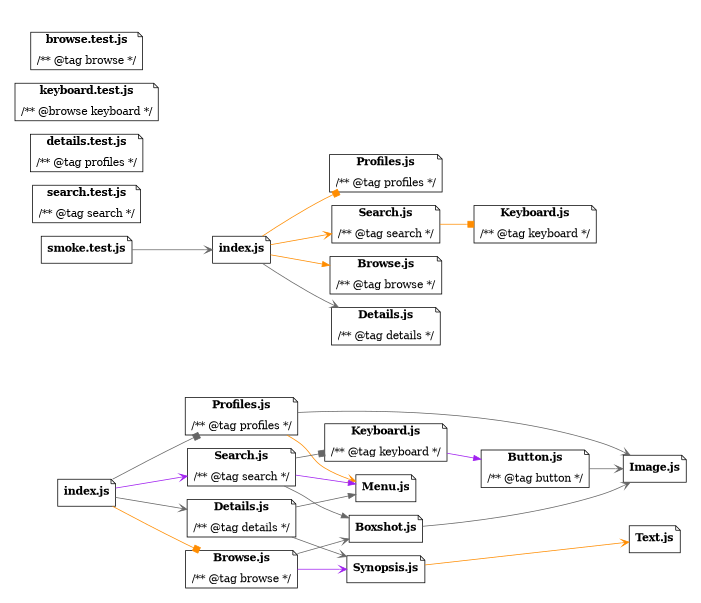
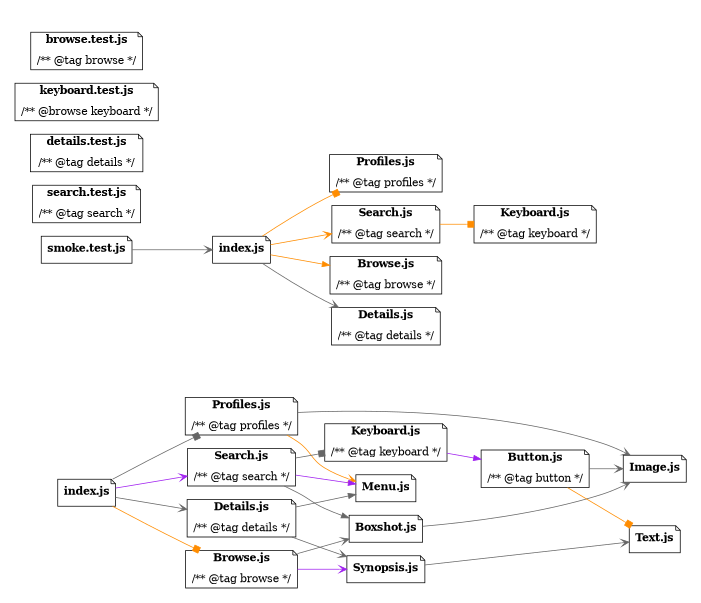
node "details.test.js": text "/** @tag profiles */" -> "/** @tag details */"
edge "Button.js" -> "Text.js": added
edge "Synopsis.js" -> "Text.js": color darkorange -> gray40
